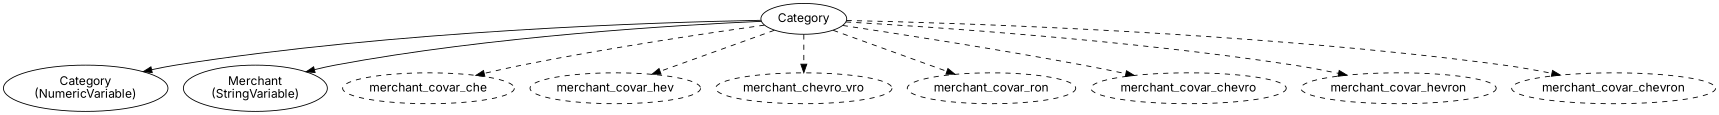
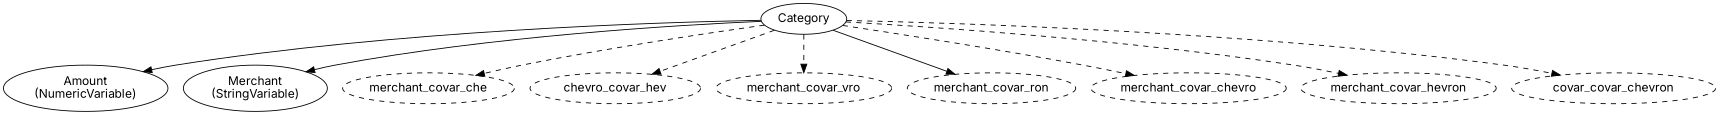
edge "Category" -> "merchant_covar_ron": style dashed -> solid
node "Category (NumericVariable)": label "Category (NumericVariable)" -> "Amount (NumericVariable)"
node "merchant_covar_hev": label "merchant_covar_hev" -> "chevro_covar_hev"
node "merchant_chevro_vro": label "merchant_chevro_vro" -> "merchant_covar_vro"
node "merchant_covar_chevron": label "merchant_covar_chevron" -> "covar_covar_chevron"
